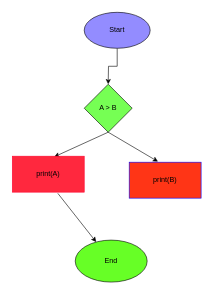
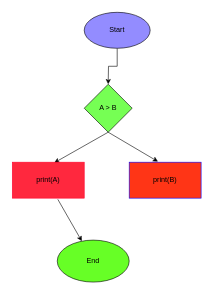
node "print(A)": moved (48, 174) -> (48, 180)
node "End": moved (111, 261) -> (93, 261)
